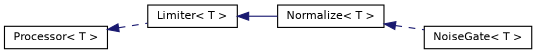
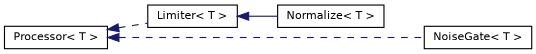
edge "NoiseGate< T >" -> "Normalize< T >": now "NoiseGate< T >" -> "Processor< T >"
